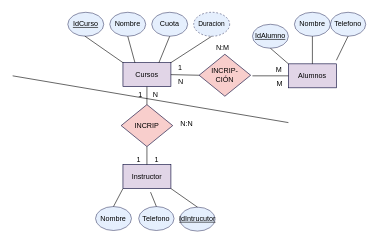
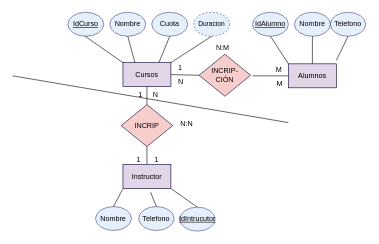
node "IdAlumno": moved (270, 36) -> (270, 24)
